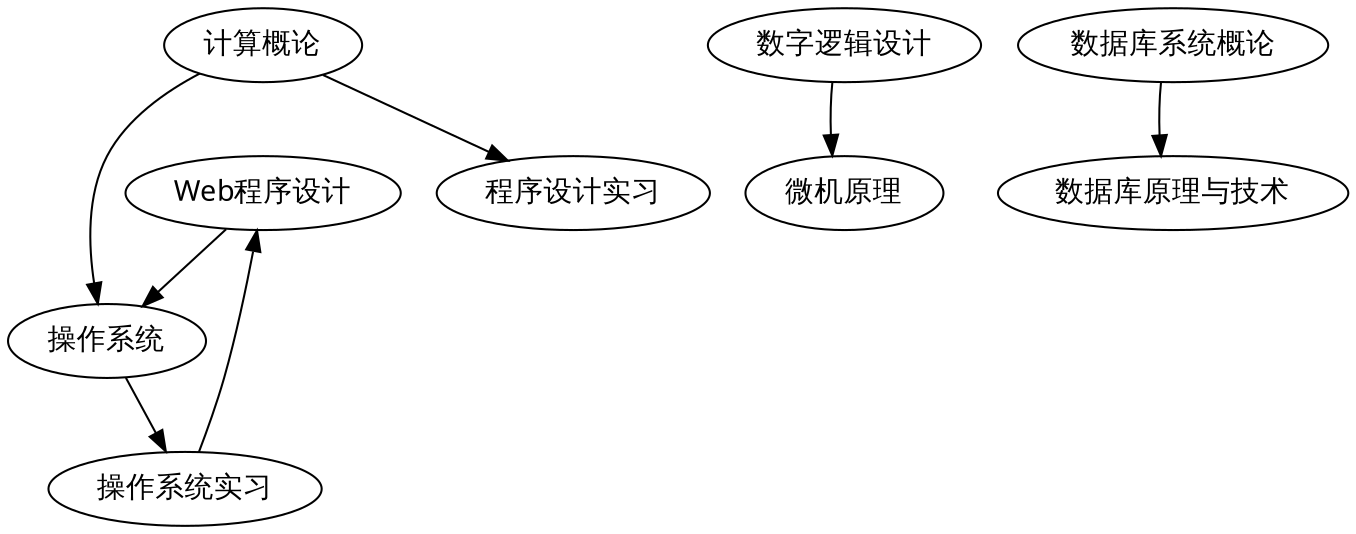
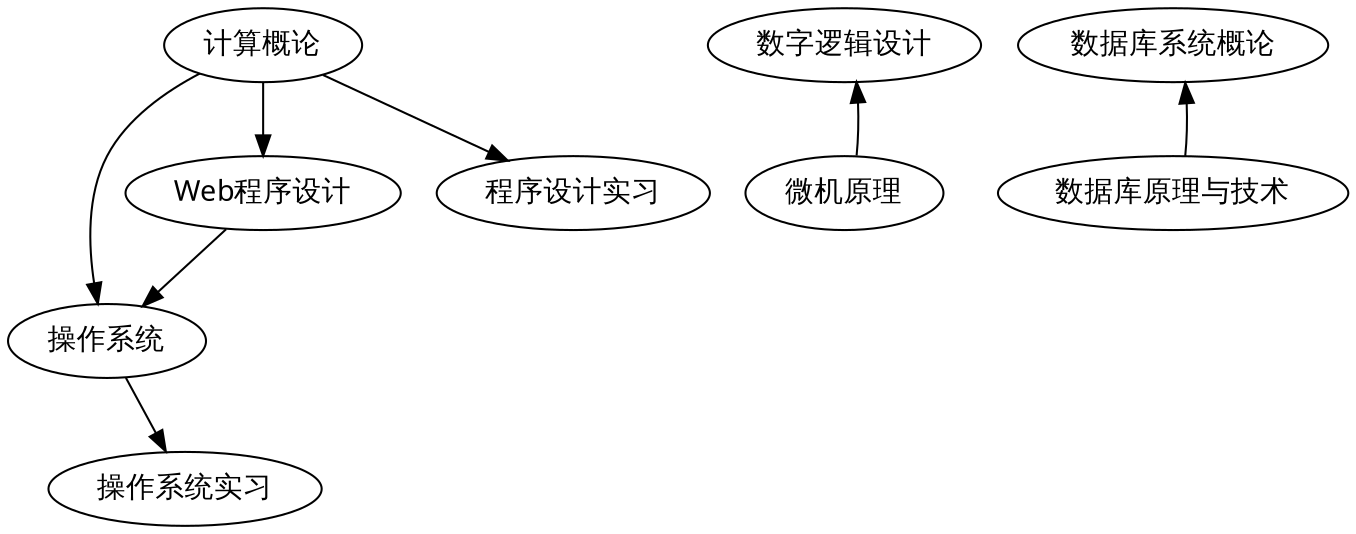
edge "数字逻辑设计" -> "微机原理": reversed
edge "数据库系统概论" -> "数据库原理与技术": reversed
edge "操作系统实习" -> "Web程序设计": now "计算概论" -> "Web程序设计"
